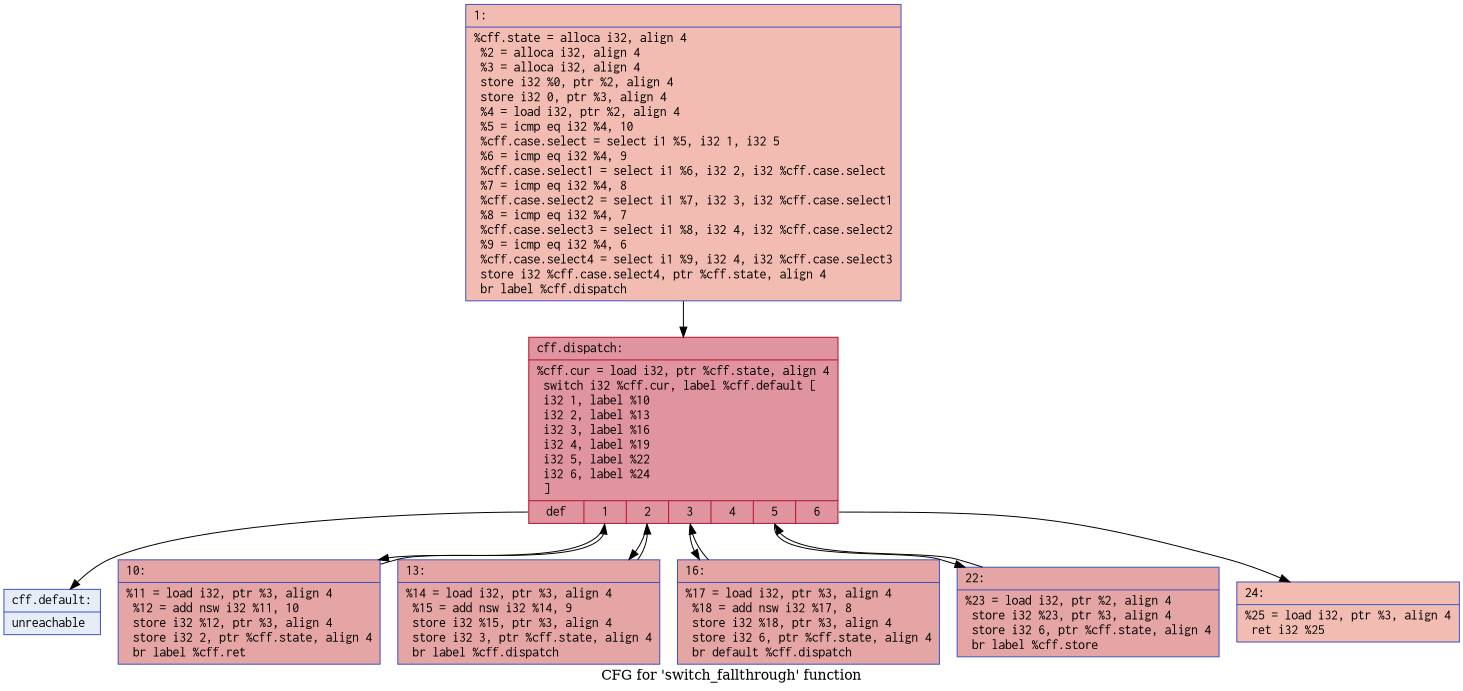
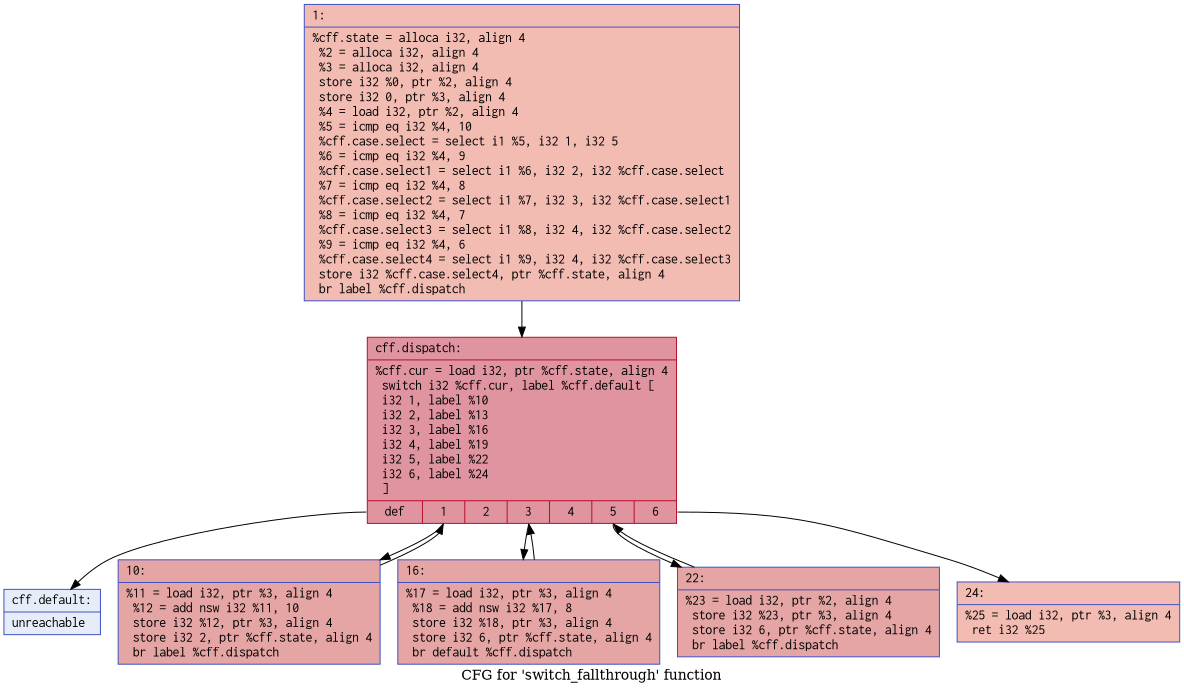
node "13:": removed
node "22:": text "br label %cff.store" -> "br label %cff.dispatch"
node "10:": text "br label %cff.ret" -> "br label %cff.dispatch"
